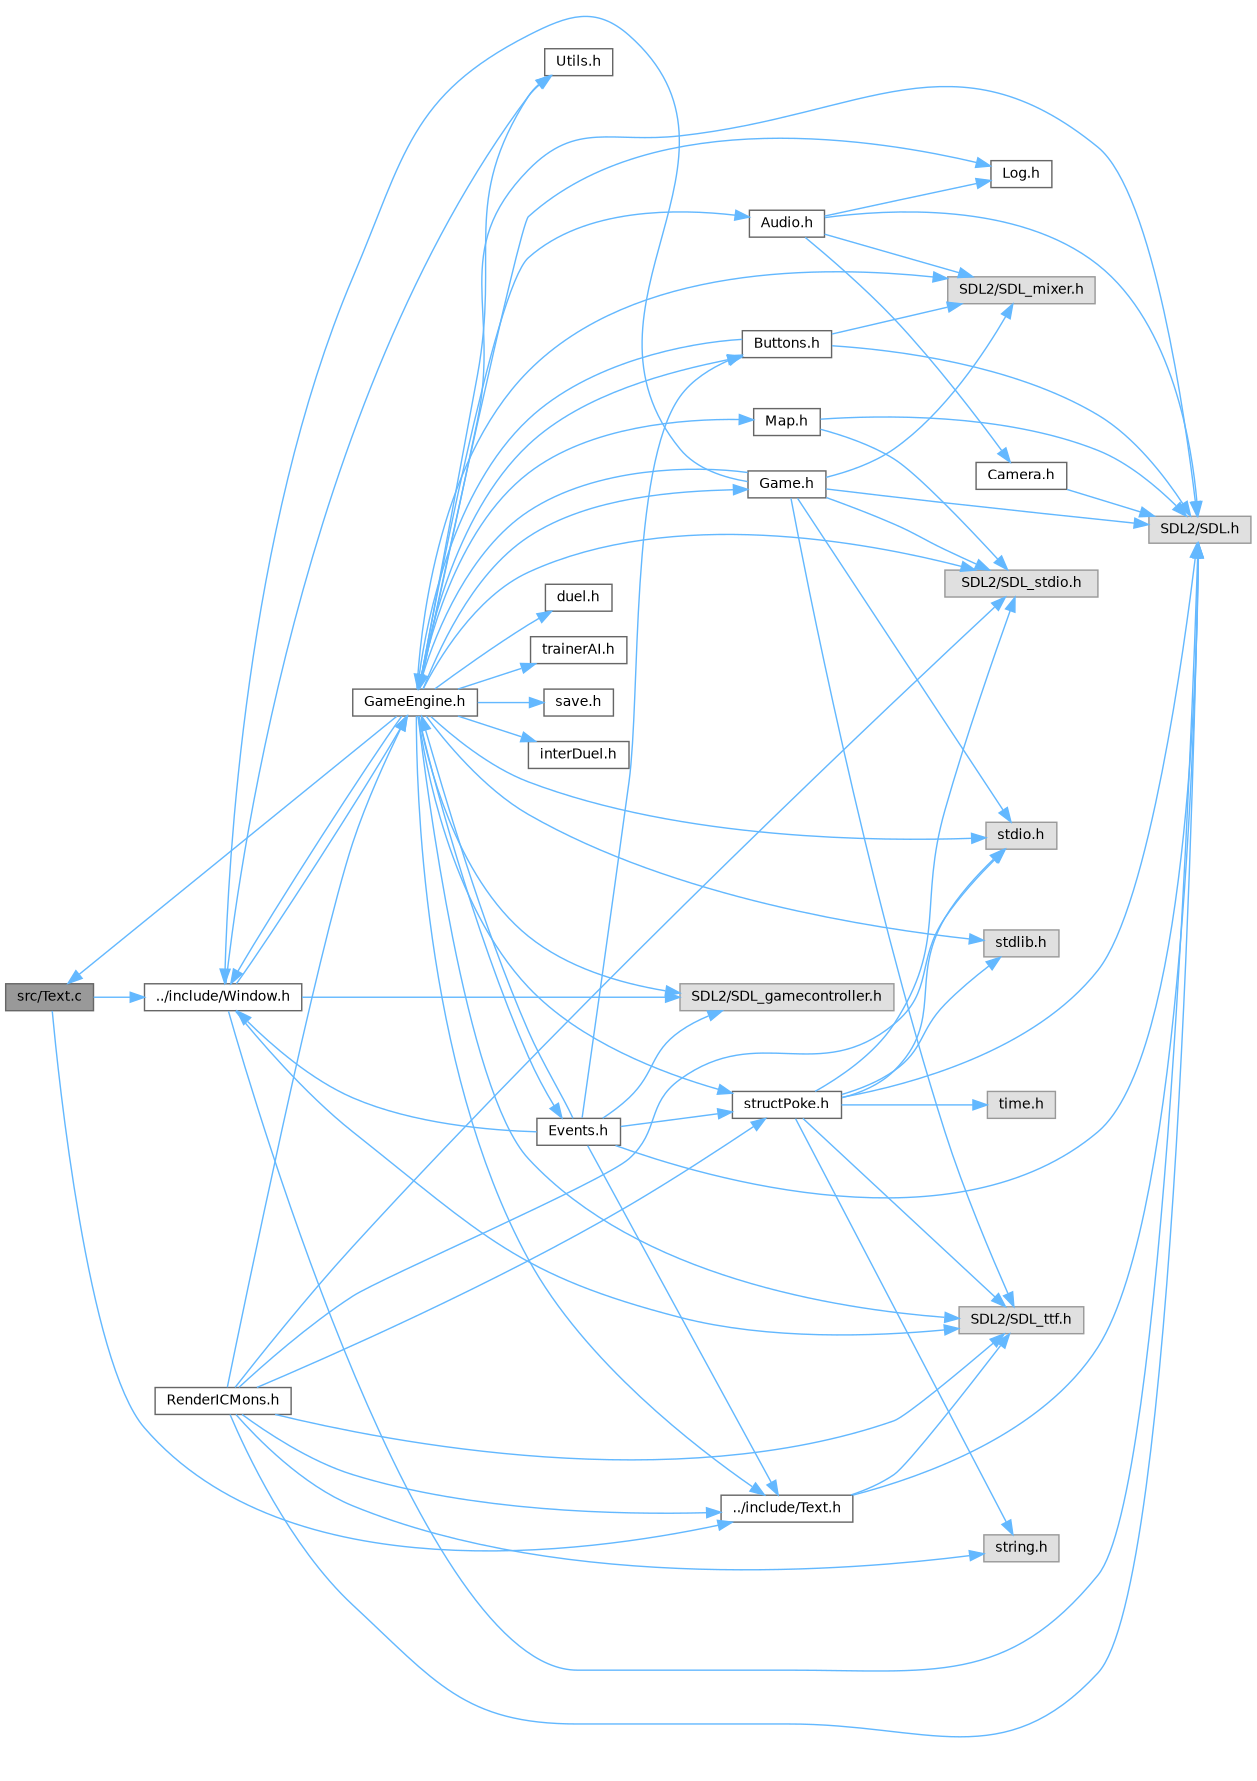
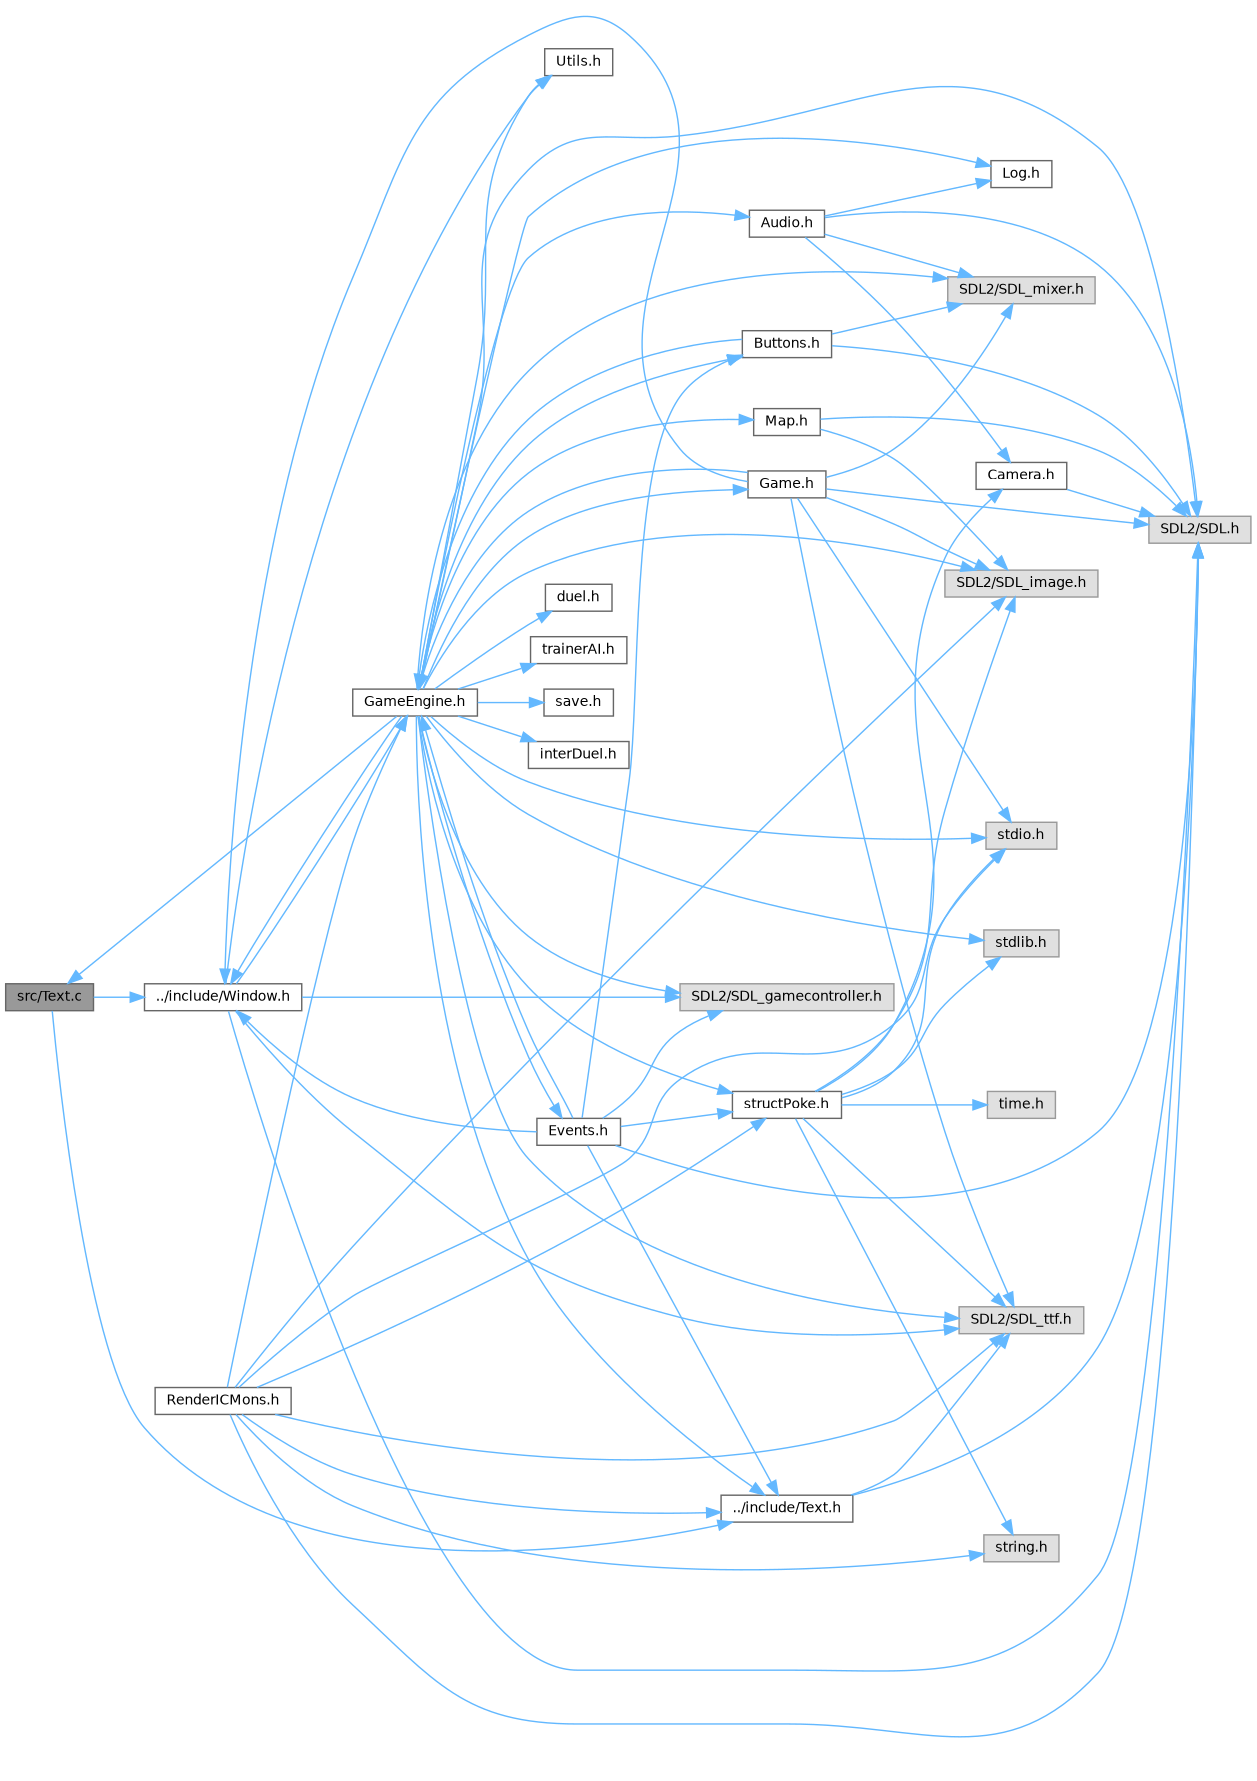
node "SDL2/SDL_stdio.h": label "SDL2/SDL_stdio.h" -> "SDL2/SDL_image.h"
edge "structPoke.h" -> "SDL2/SDL.h": now "structPoke.h" -> "Camera.h"
